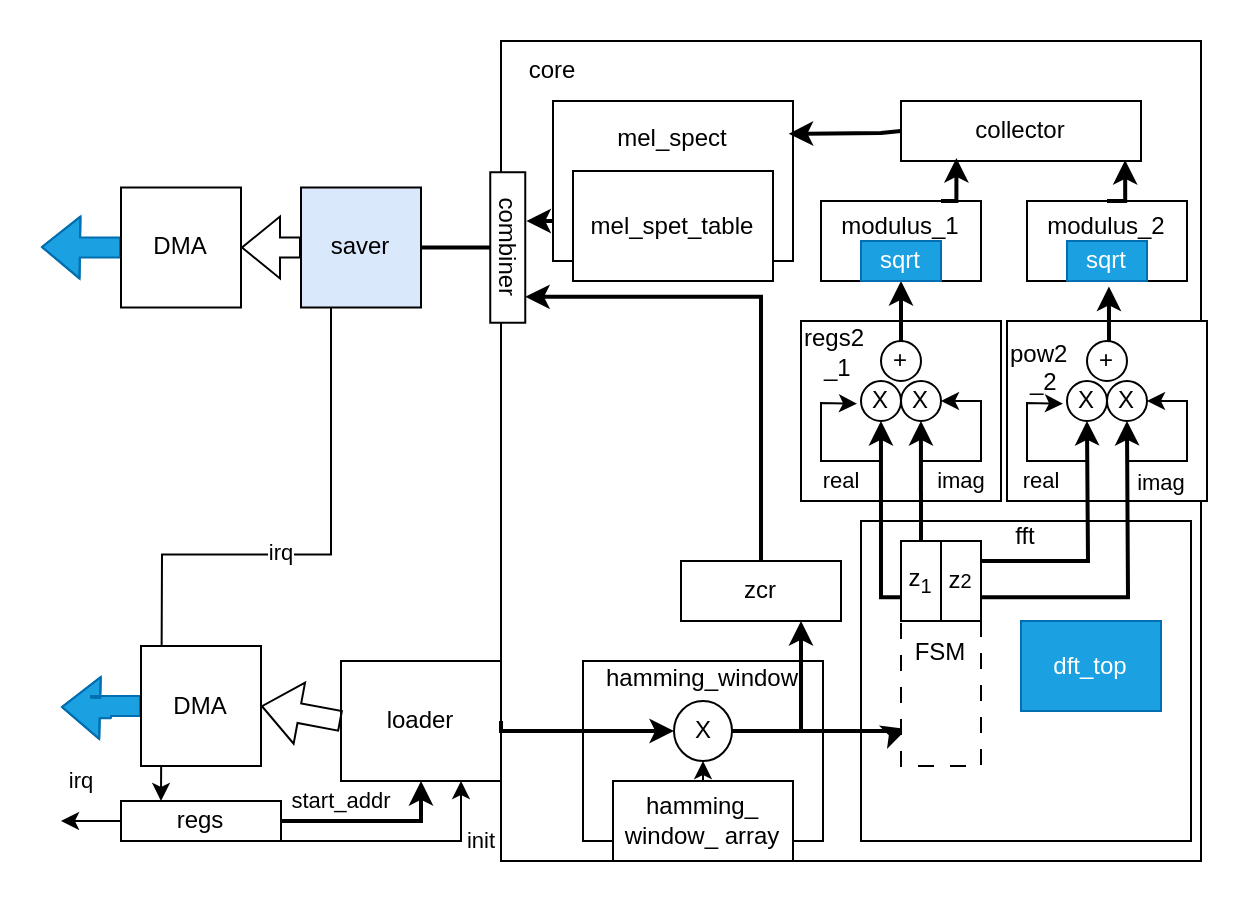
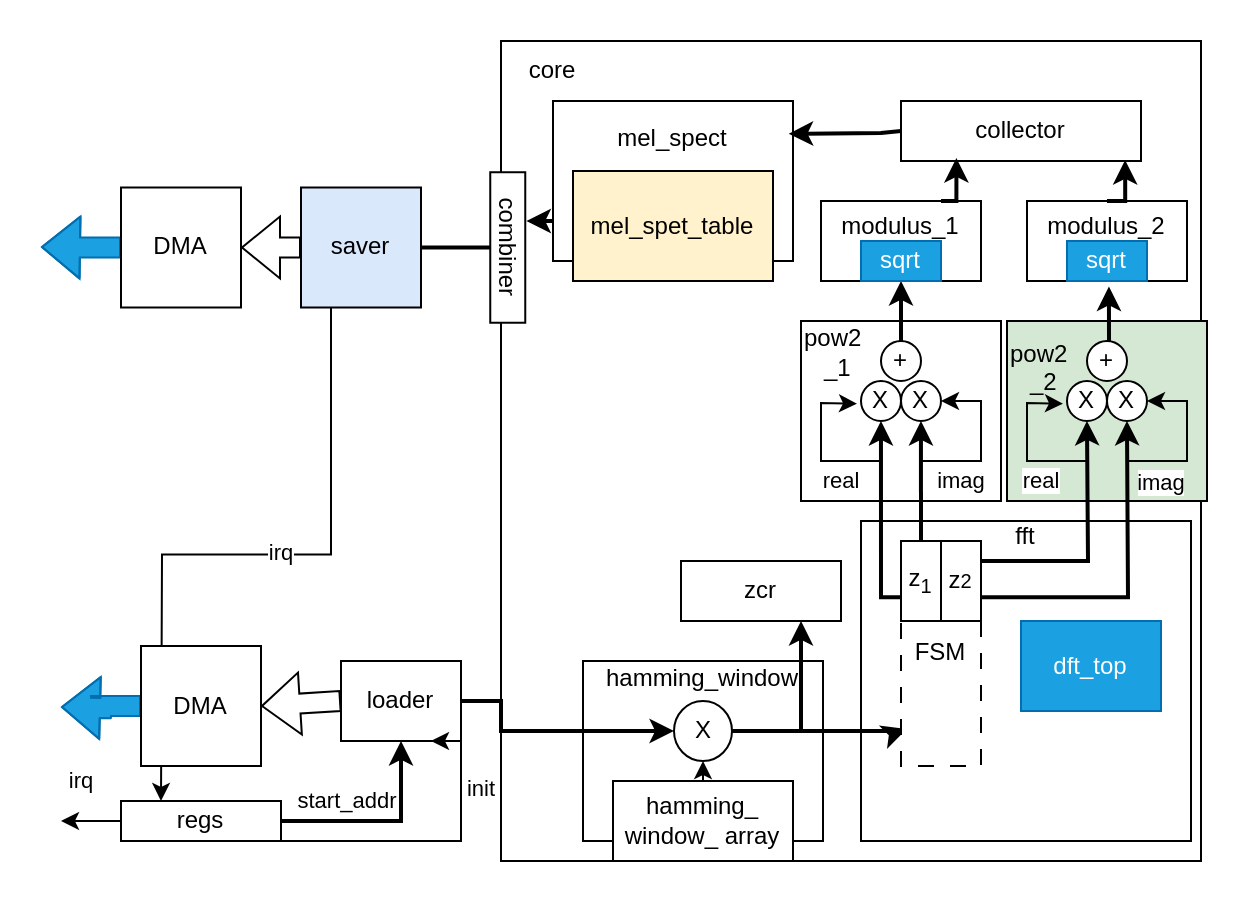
node "mel_spet_table": fillcolor #ffffff -> #fff2cc
edge "zcr" -> "combiner": removed
node "regs2 _1": label "regs2 _1" -> "pow2 _1"
node "pow2 _2": fillcolor #ffffff -> #d5e8d4
node "loader": size 160x120 -> 120x80
